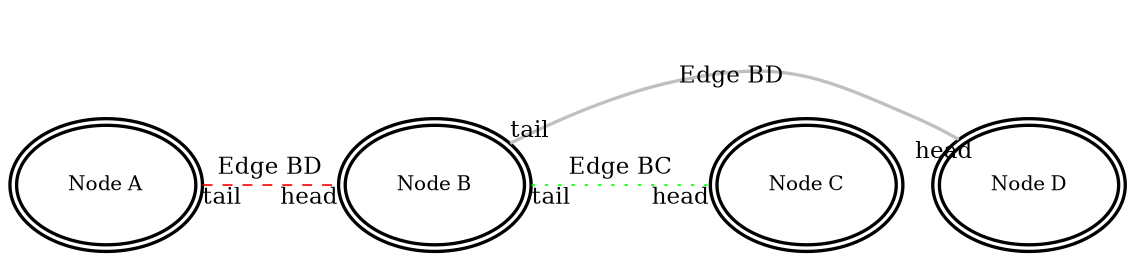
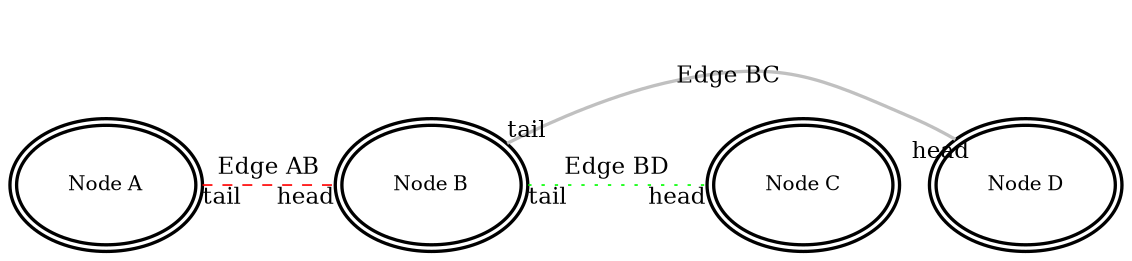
edge "Node B" -- "Node D": label "Edge BD" -> "Edge BC"
edge "Node A" -- "Node B": label "Edge BD" -> "Edge AB"
edge "Node B" -- "Node C": label "Edge BC" -> "Edge BD"
